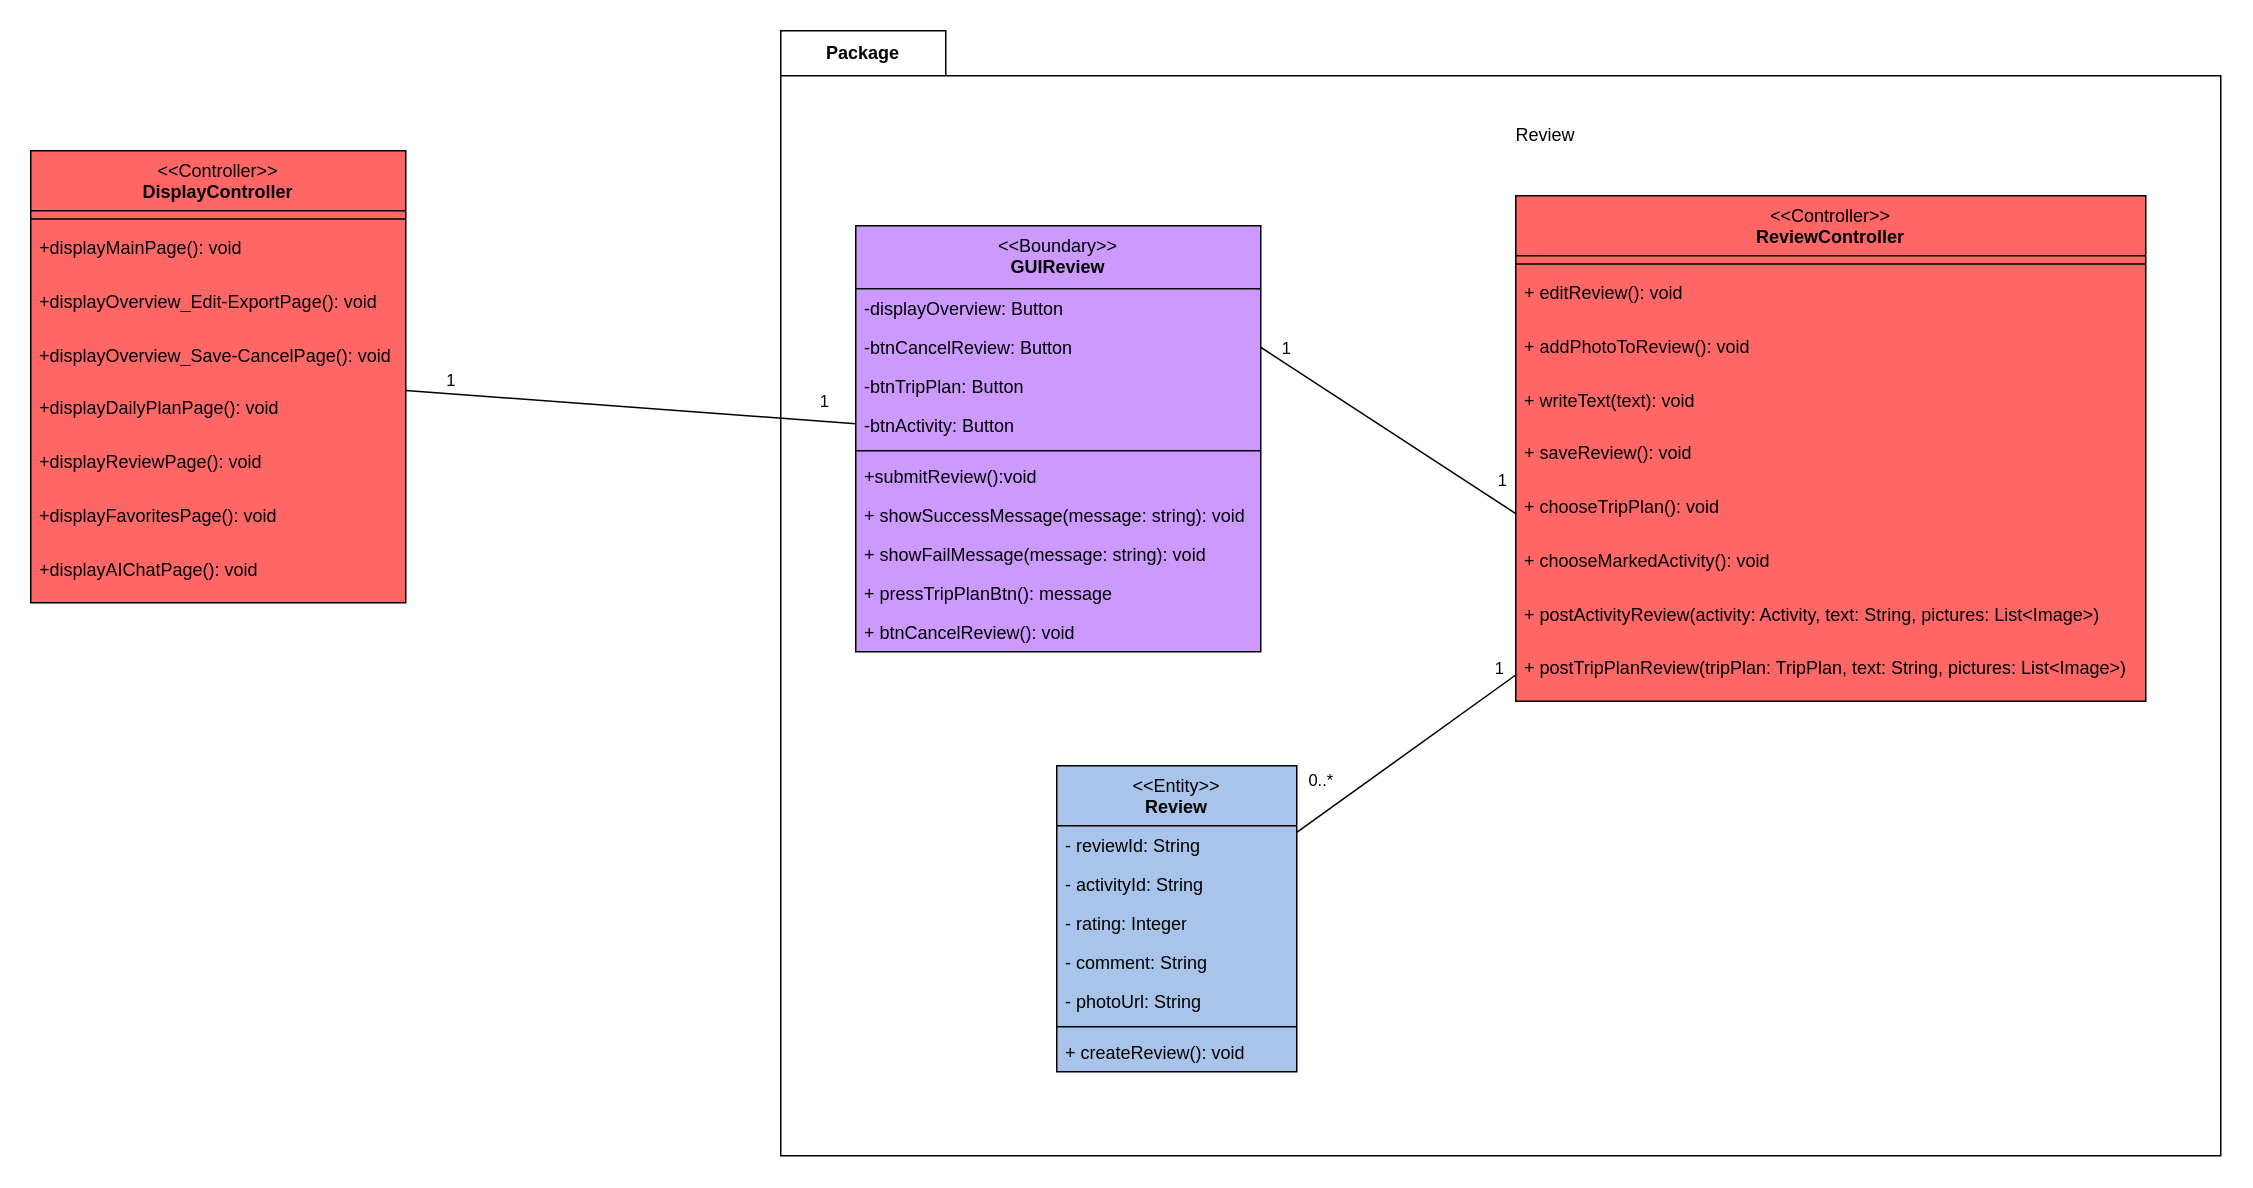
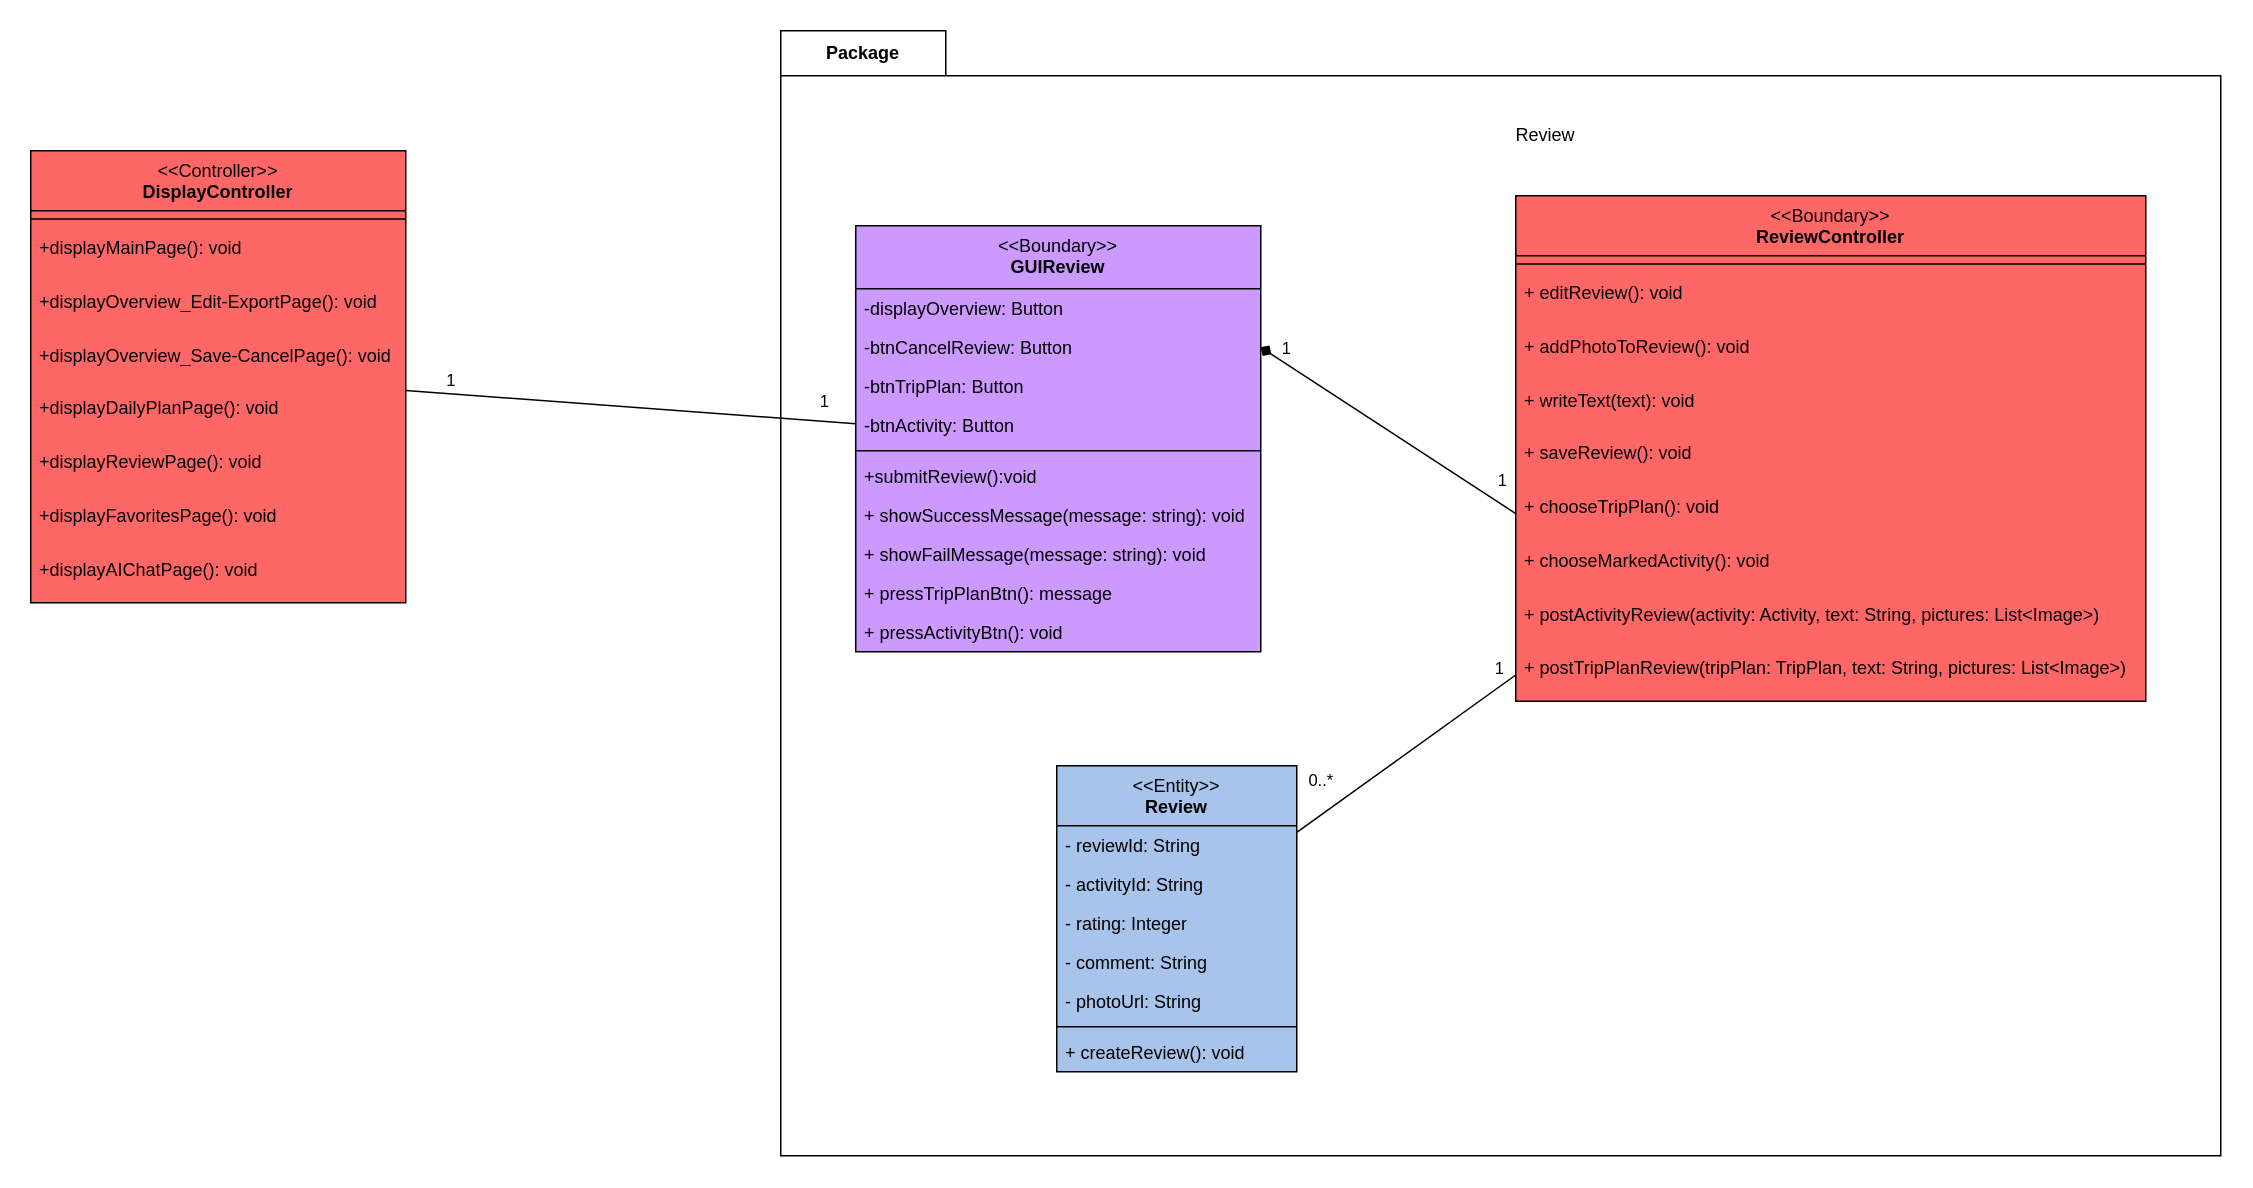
node "<<Controller>> ReviewController": label "<<Controller>> ReviewController" -> "<<Boundary>> ReviewController"
edge "-btnCancelReview: Button" -- "+ chooseTripPlan(): void": arrowhead none -> diamond
node "+ btnCancelReview(): void": label "+ btnCancelReview(): void" -> "+ pressActivityBtn(): void"
